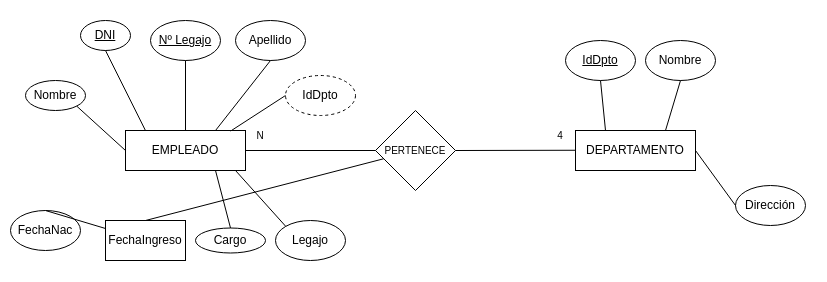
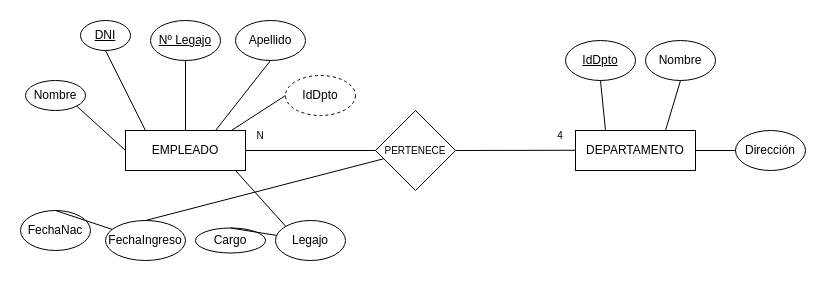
edge "EMPLEADO" -- "Cargo": now "Legajo" -- "Cargo"
node "Dirección": moved (771, 206) -> (771, 151)
node "FechaNac": moved (46, 231) -> (56, 231)
node "FechaIngreso": shape rectangle -> ellipse
